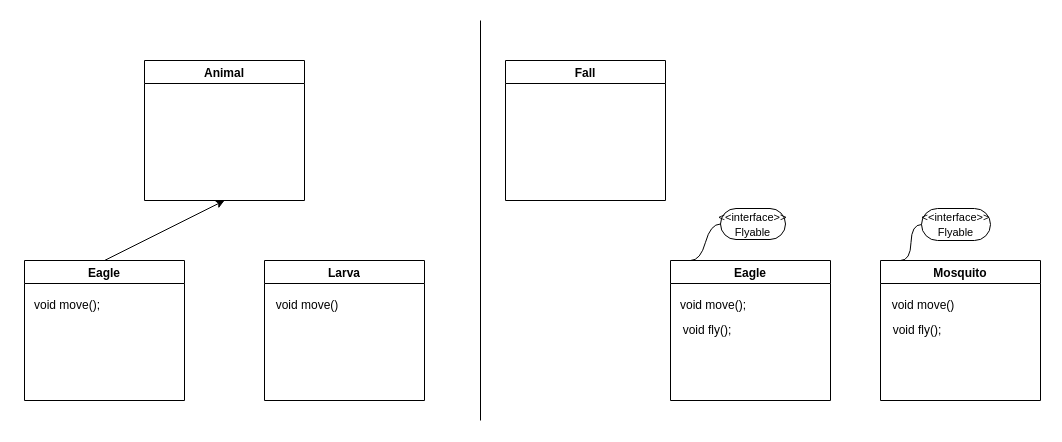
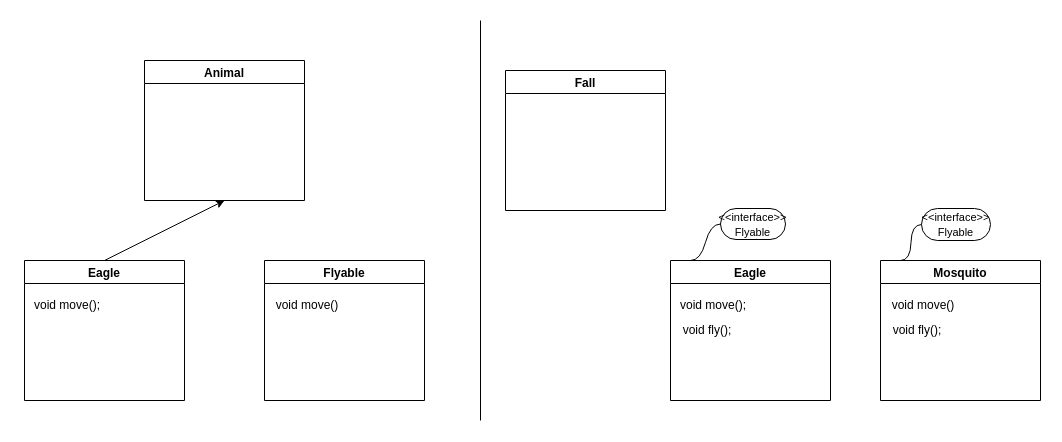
node "Fall": moved (586, 131) -> (586, 141)
node "Larva": label "Larva" -> "Flyable"
